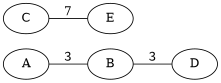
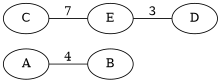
edge "A" -- "B": label "3" -> "4"
edge "B" -- "D": now "E" -- "D"
